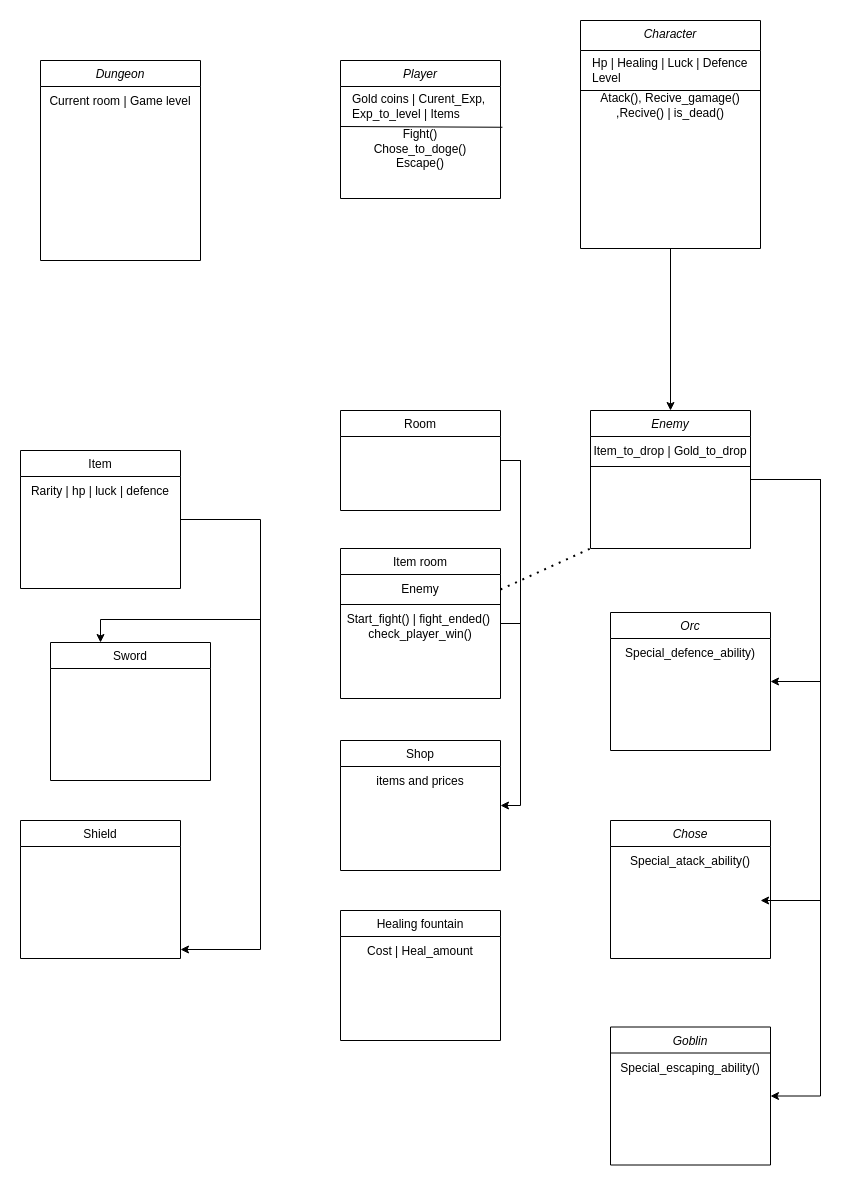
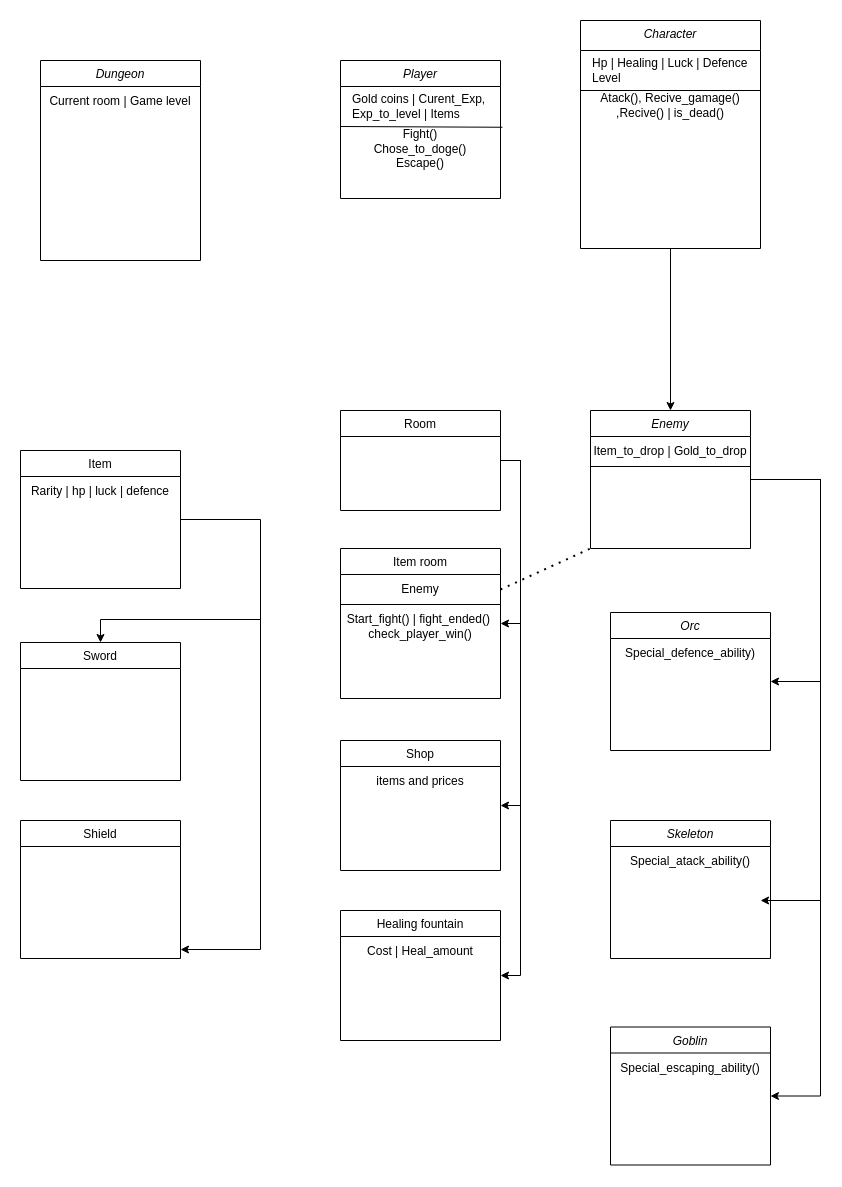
edge "Room" -- "Item room": arrowhead none -> classic
node "Sword": moved (131, 712) -> (101, 712)
node "Chose": label "Chose" -> "Skeleton"
edge "Room" -> "Healing fountain": added
